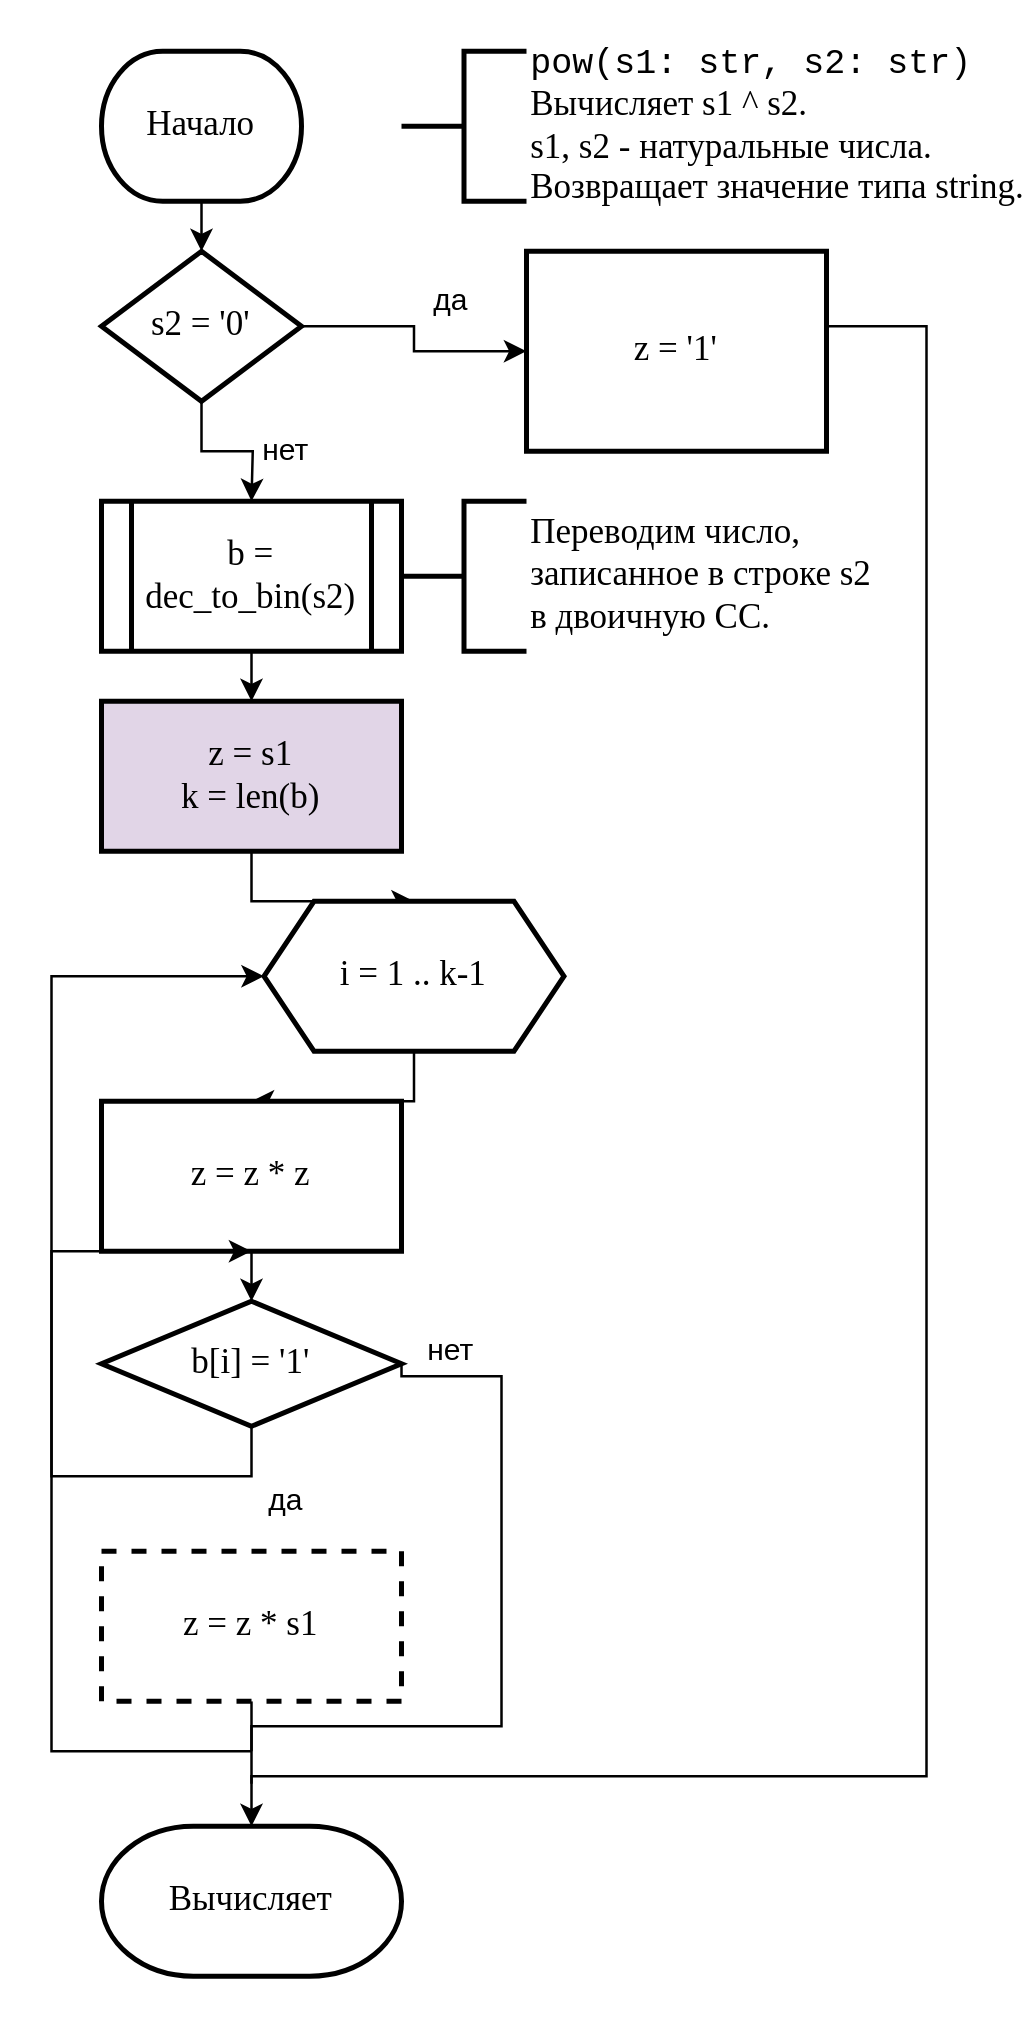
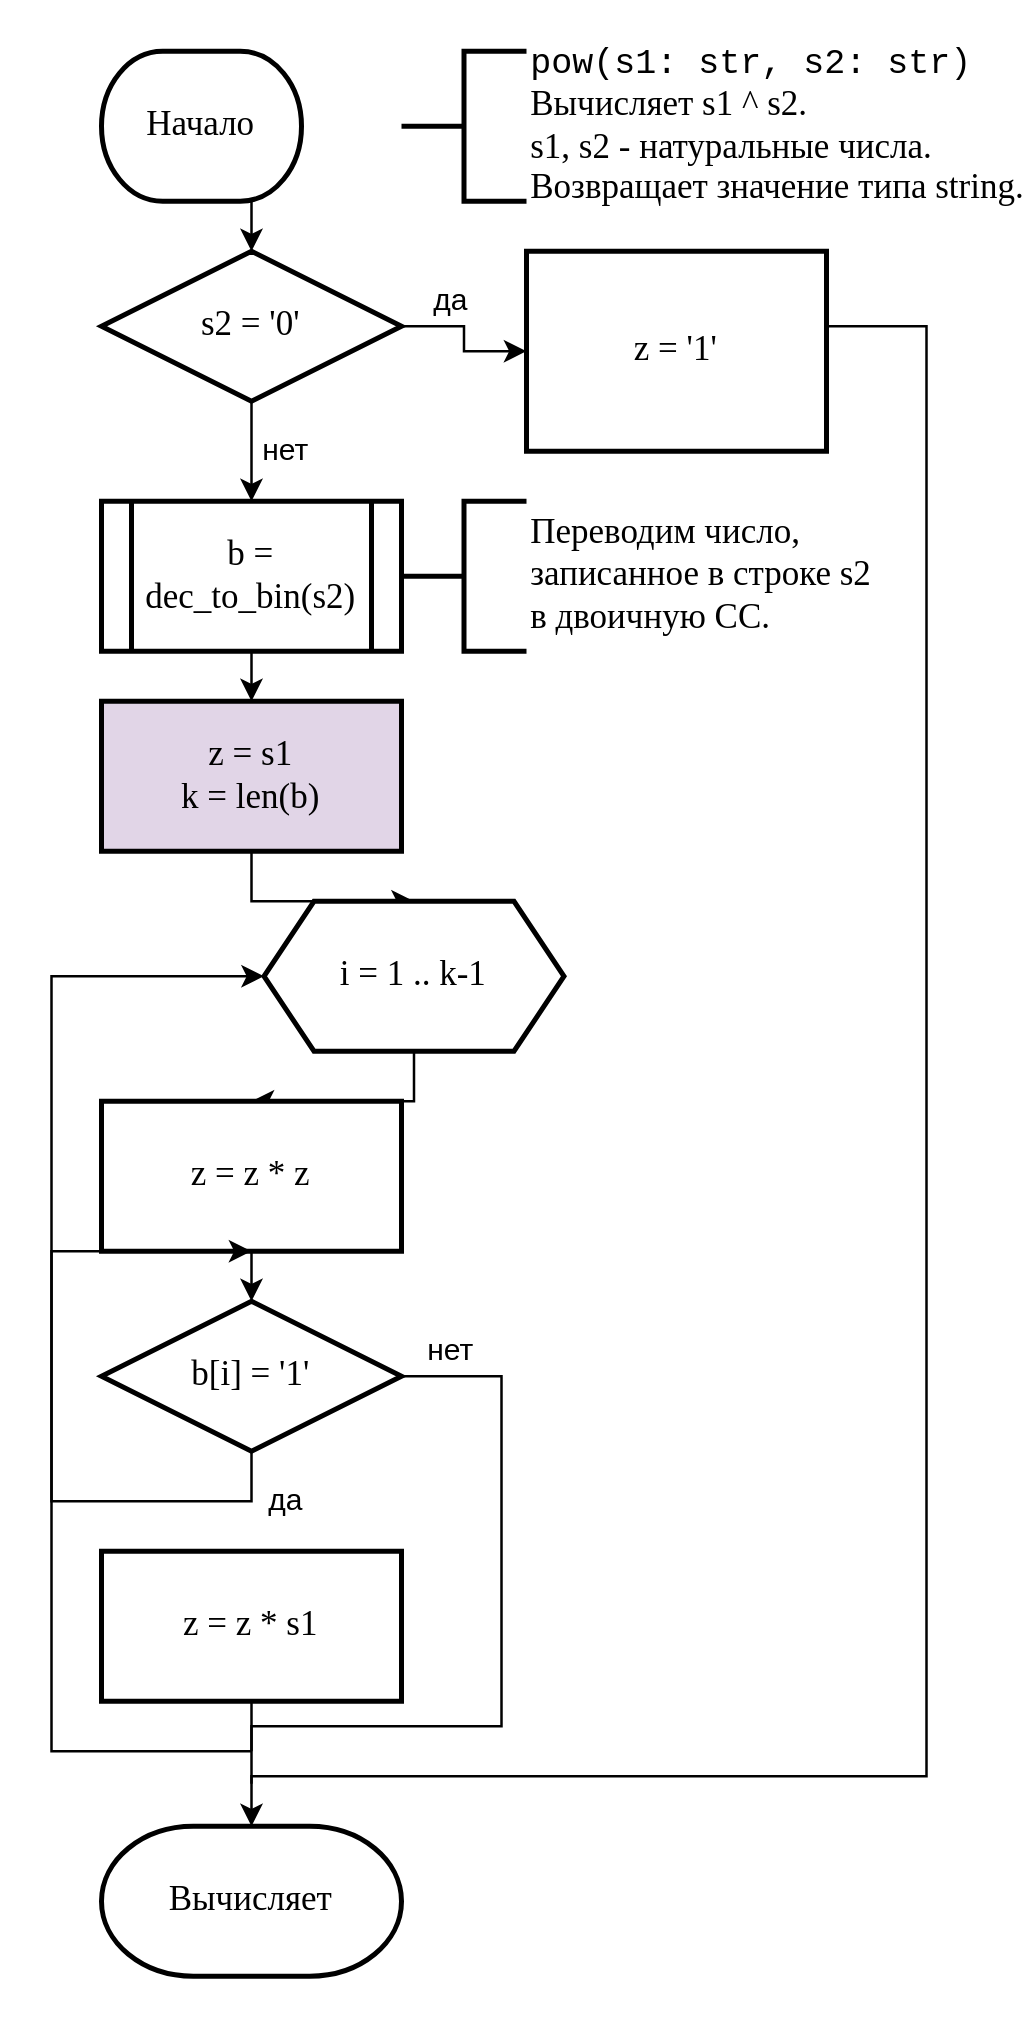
node "s2 = '0'": size 200x150 -> 300x150
node "b[i] = '1'": size 300x125 -> 300x150
node "z = z * s1": style dashed -> solid
